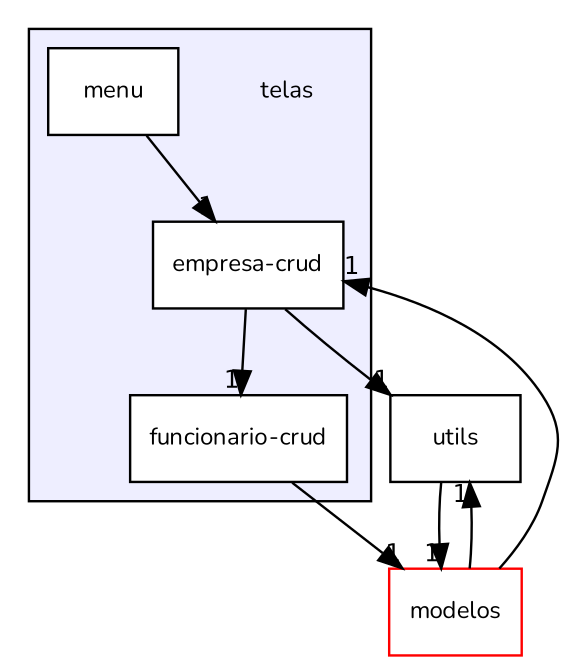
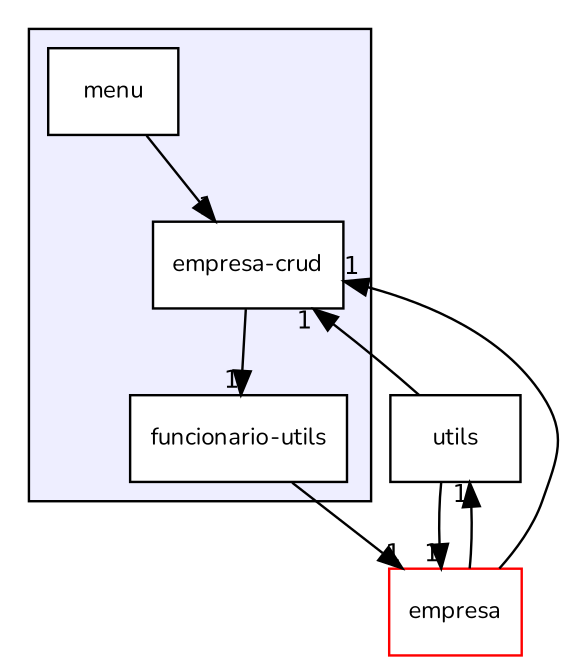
node "telas": removed
edge "empresa-crud" -> "utils": reversed
node "funcionario-crud": label "funcionario-crud" -> "funcionario-utils"
node "modelos": label "modelos" -> "empresa"
